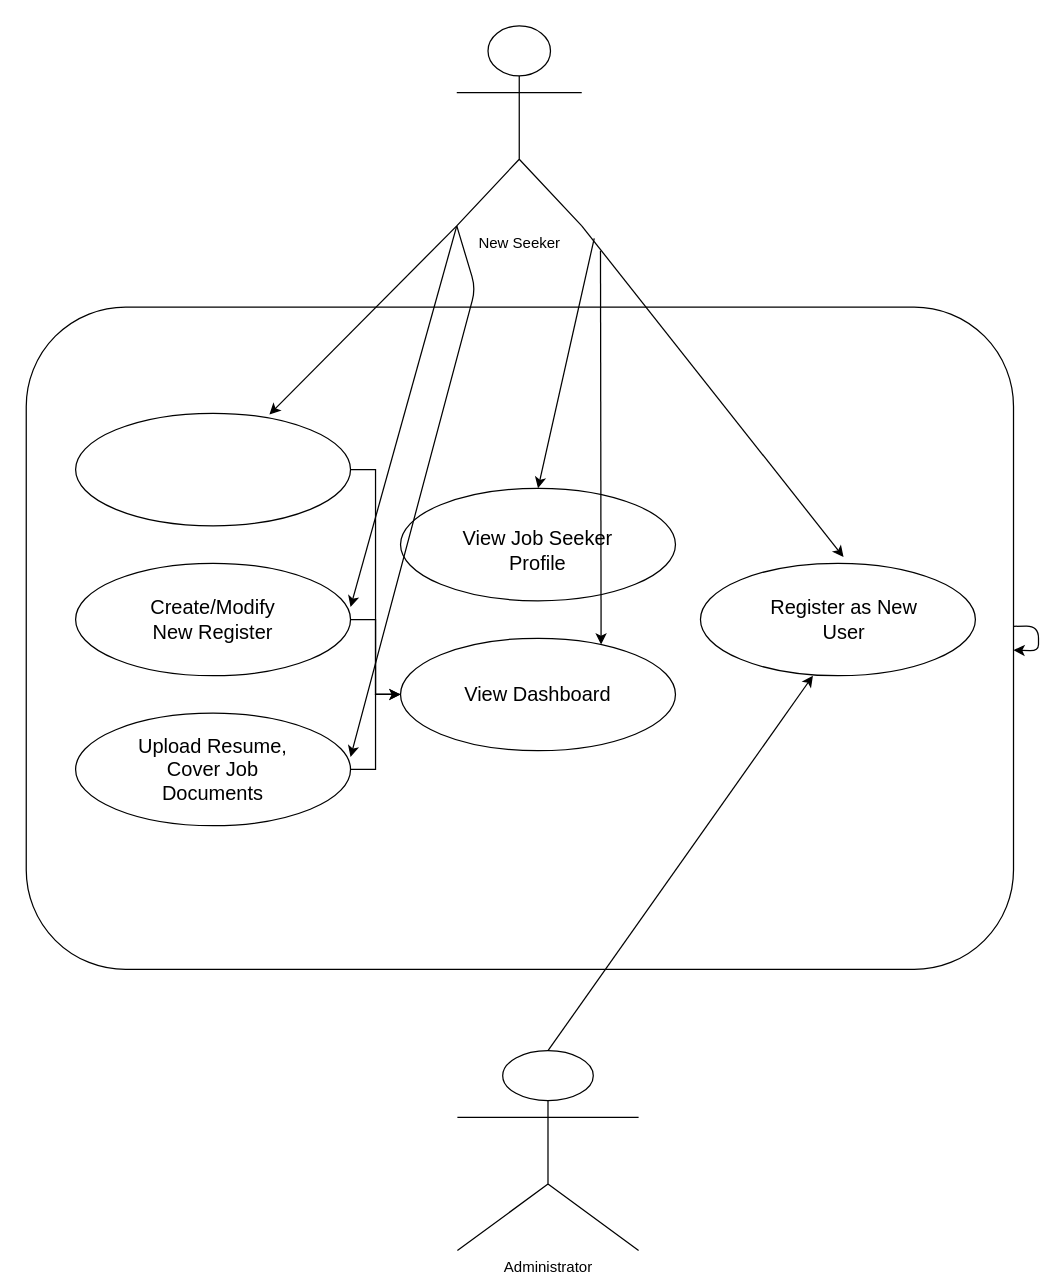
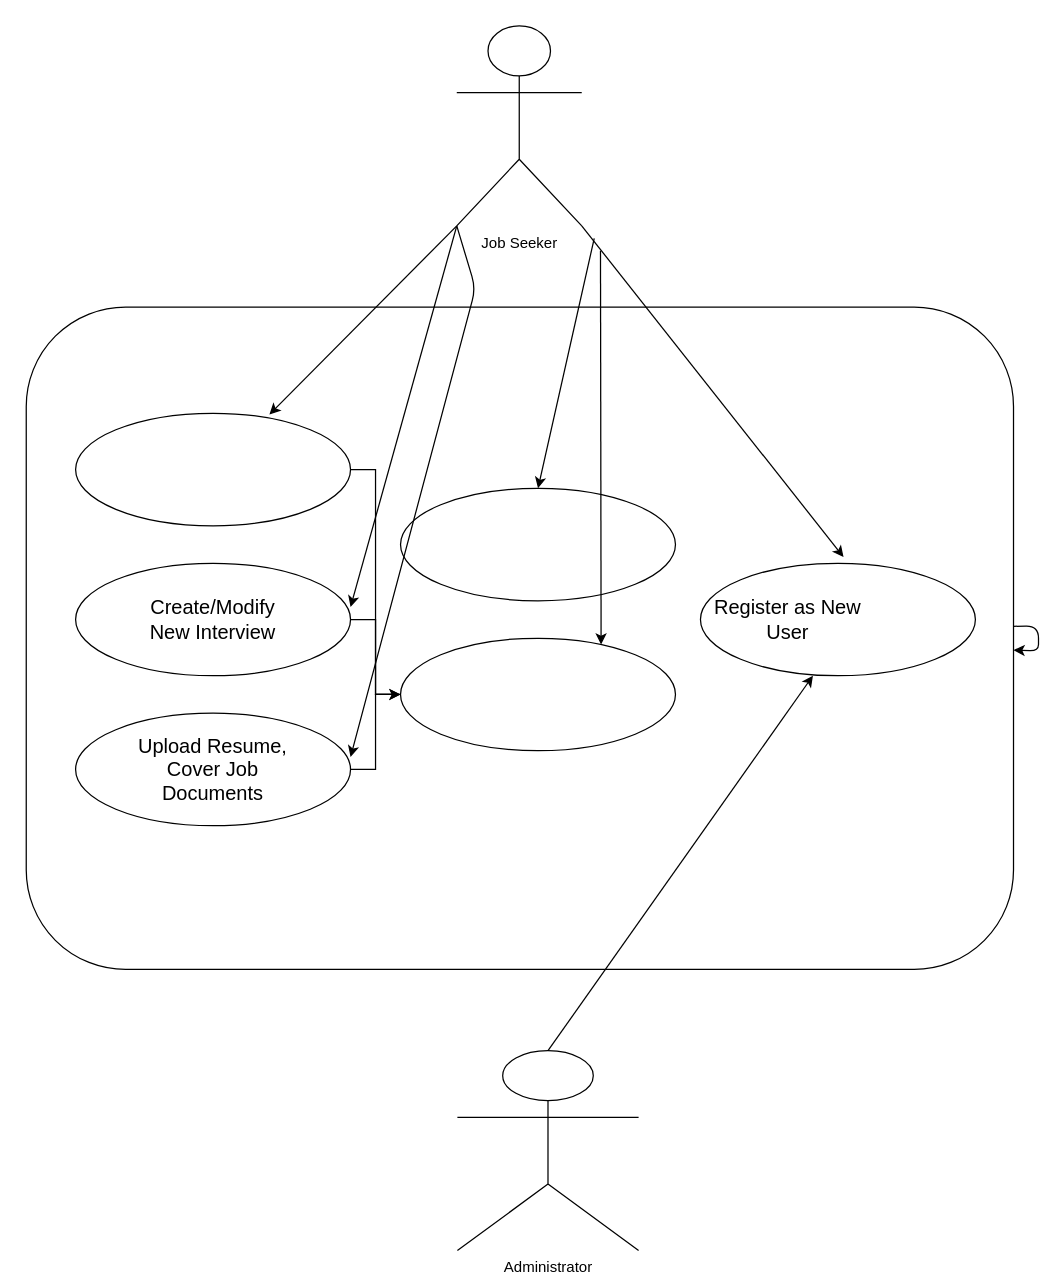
node "New Seeker": label "New Seeker" -> "Job Seeker"
node "View Job Seeker Profile": removed
node "Create/Modify New Register": label "Create/Modify New Register" -> "Create/Modify New Interview"
node "Register as New User": moved (844, 619) -> (788, 619)
node "View Dashboard": removed
